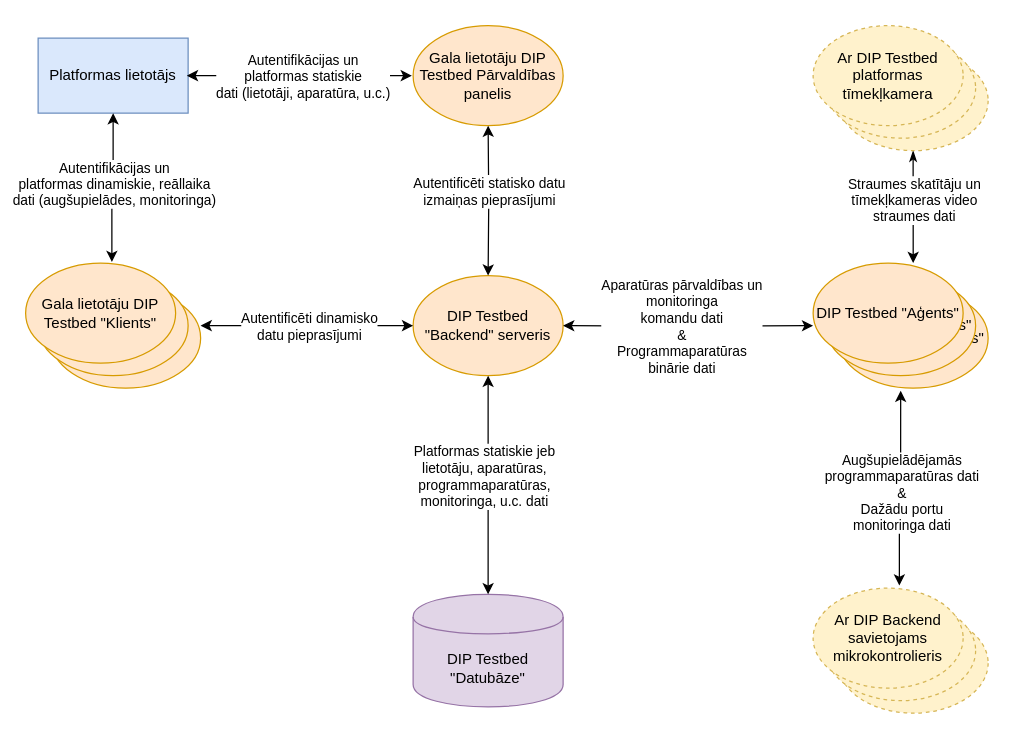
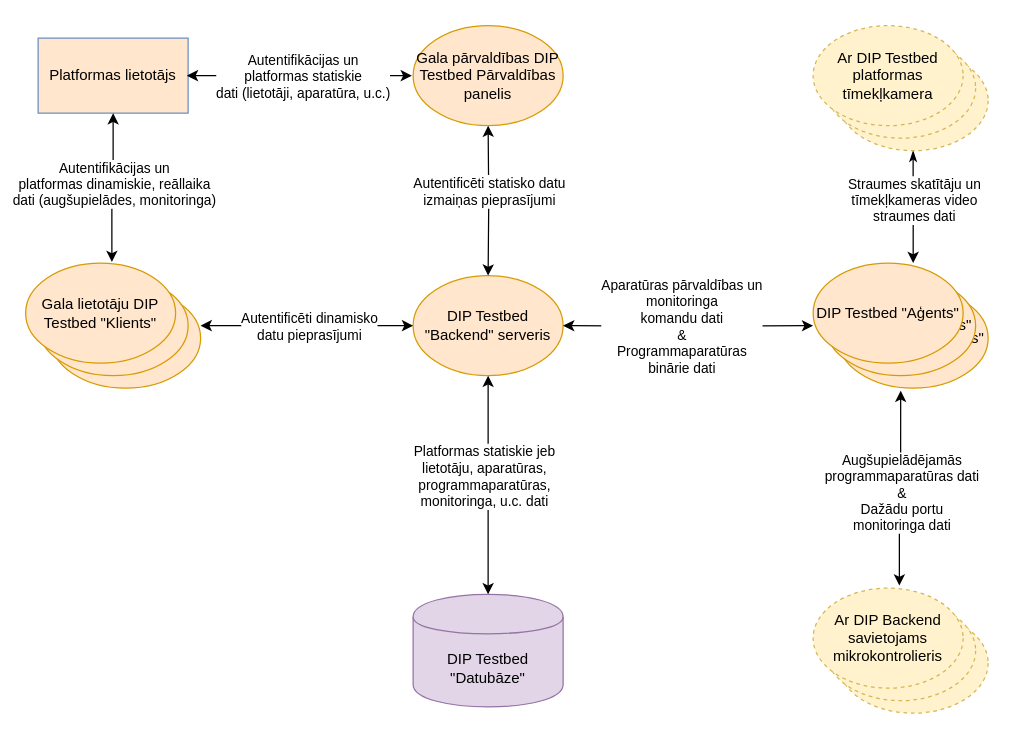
node "Platformas lietotājs": fillcolor #dae8fc -> #ffe6cc
node "Gala lietotāju DIP Testbed Pārvaldības panelis": label "Gala lietotāju DIP Testbed Pārvaldības panelis" -> "Gala pārvaldības DIP Testbed Pārvaldības panelis"
